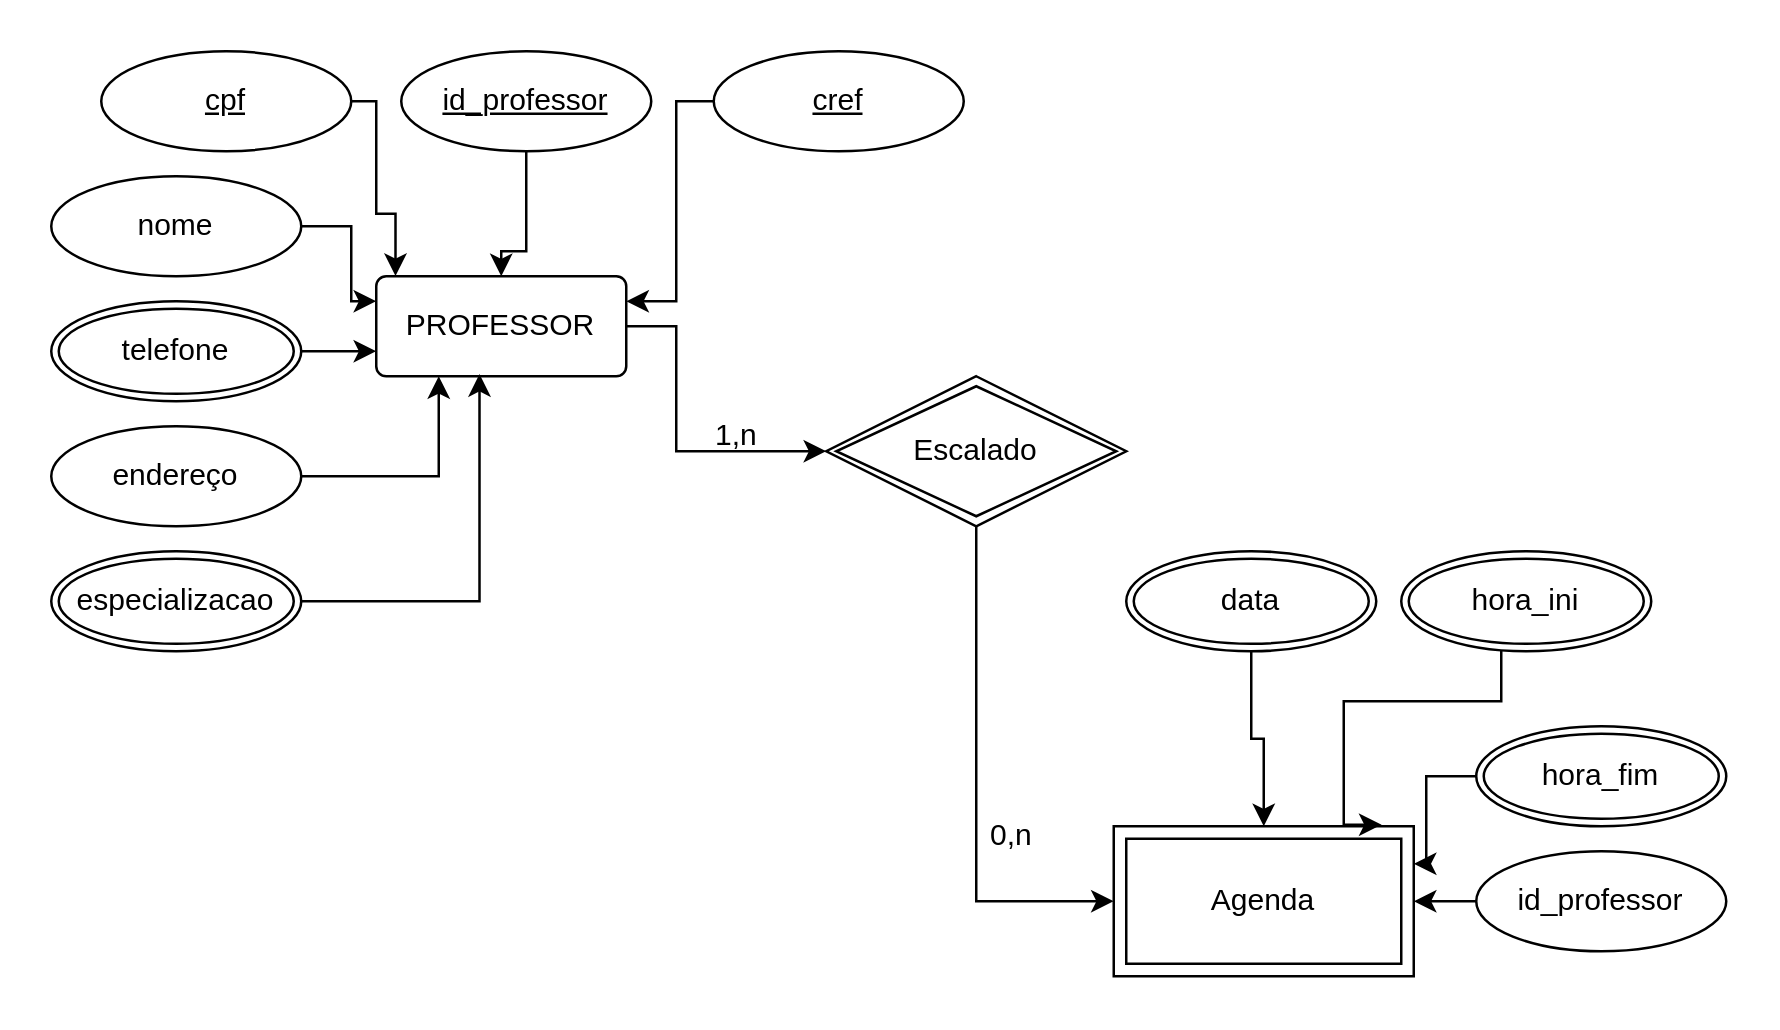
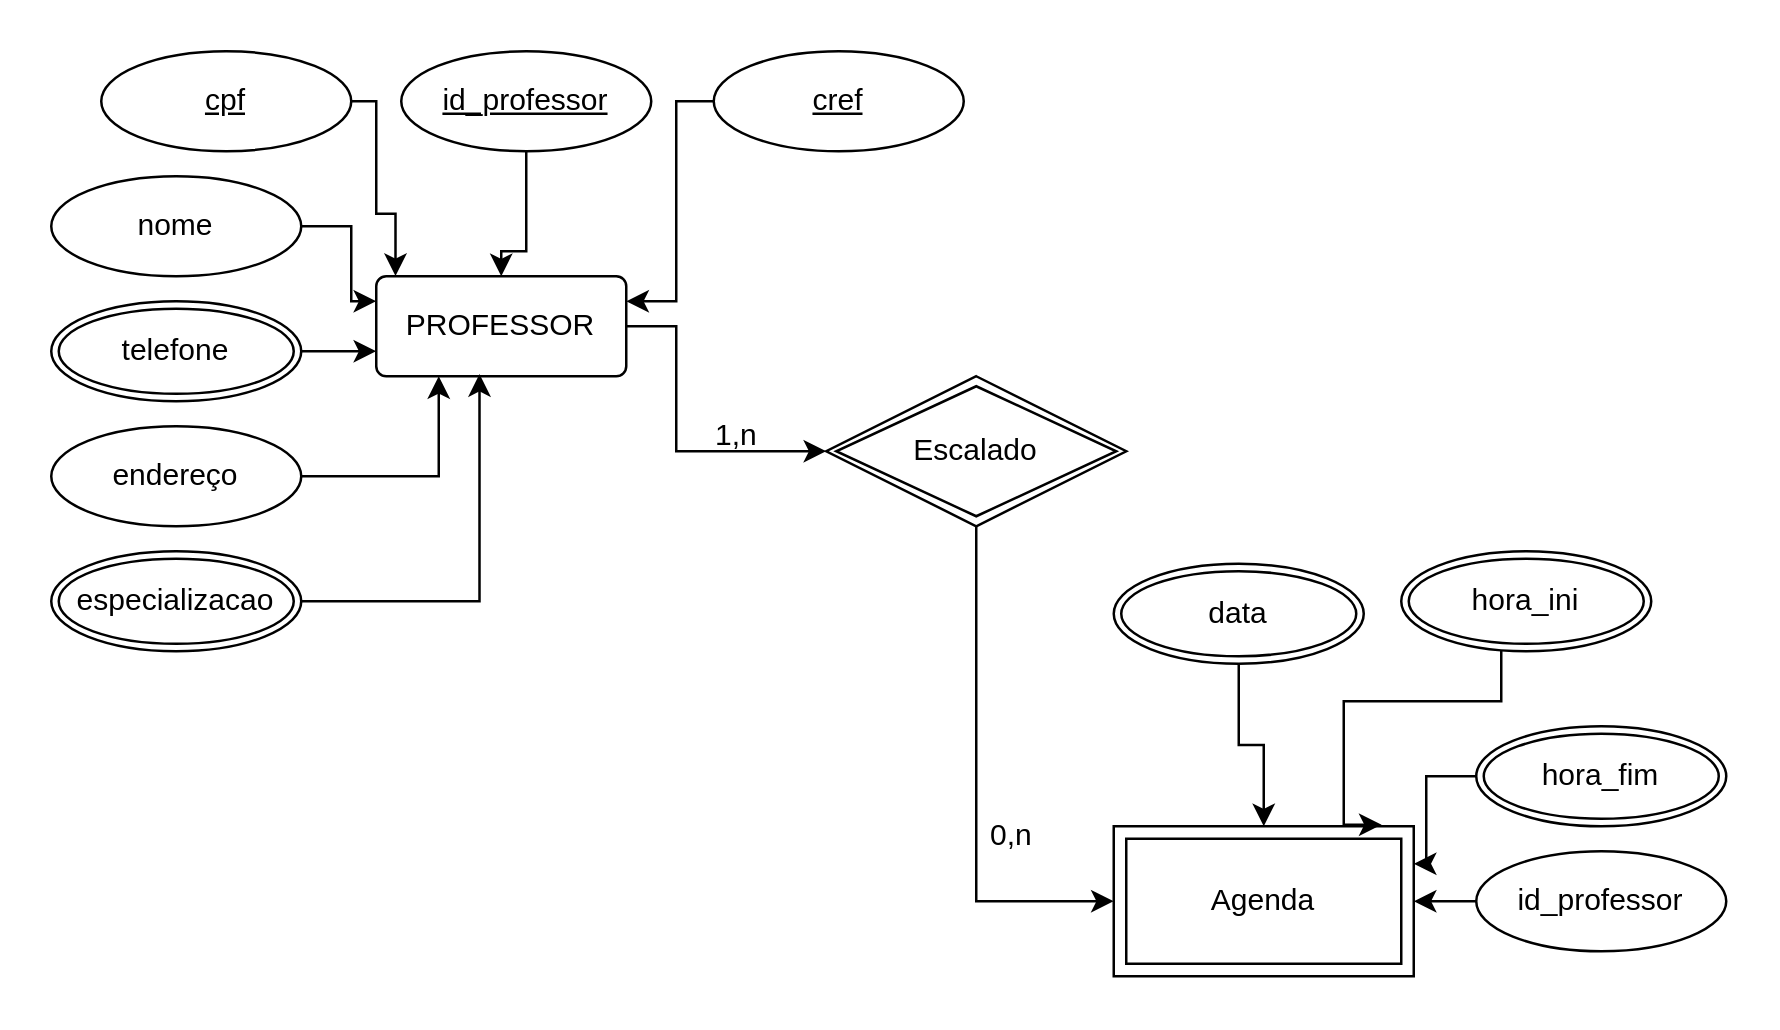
node "data": moved (1251, 601) -> (1239, 614)
